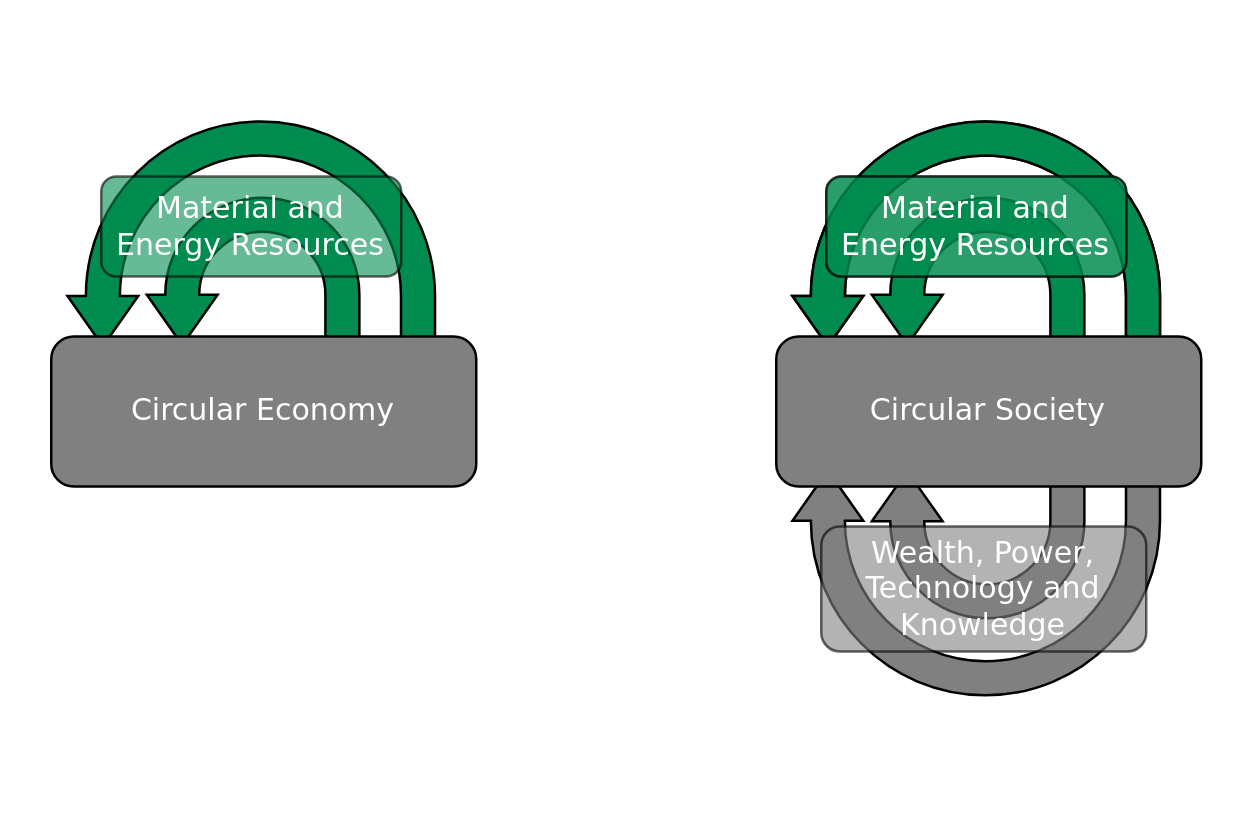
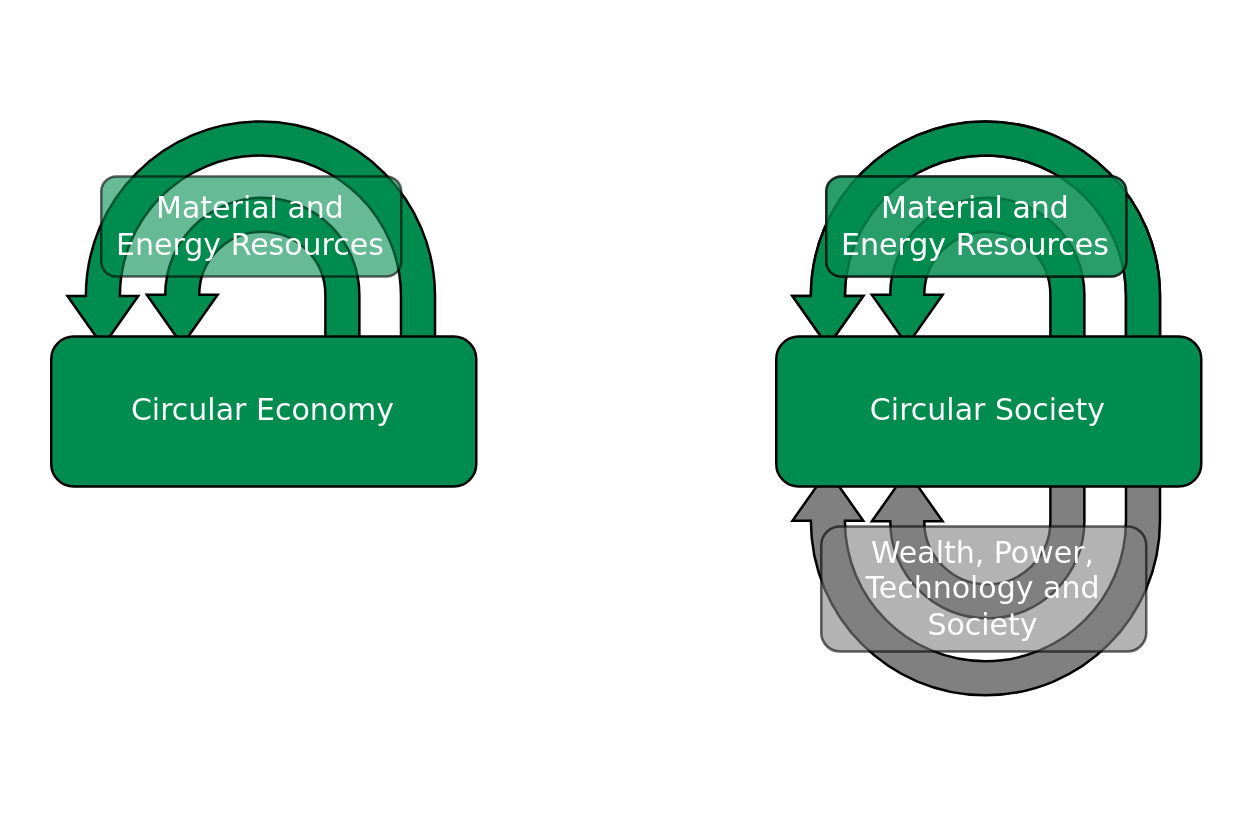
node "Circular Economy": fillcolor #808080 -> #008c4f
node "Circular Society": fillcolor #808080 -> #008c4f
node "Wealth, Power, Technology and Knowledge": label "Wealth, Power, Technology and Knowledge" -> "Wealth, Power, Technology and Society"
